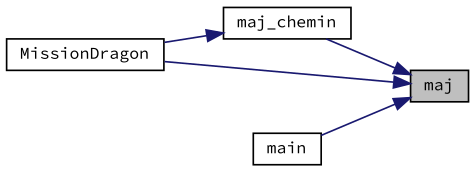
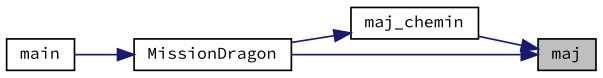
edge "main" -> "maj": now "main" -> "MissionDragon"
